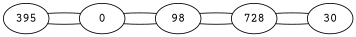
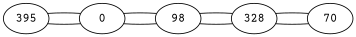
node "728": label "728" -> "328"
node "30": label "30" -> "70"
